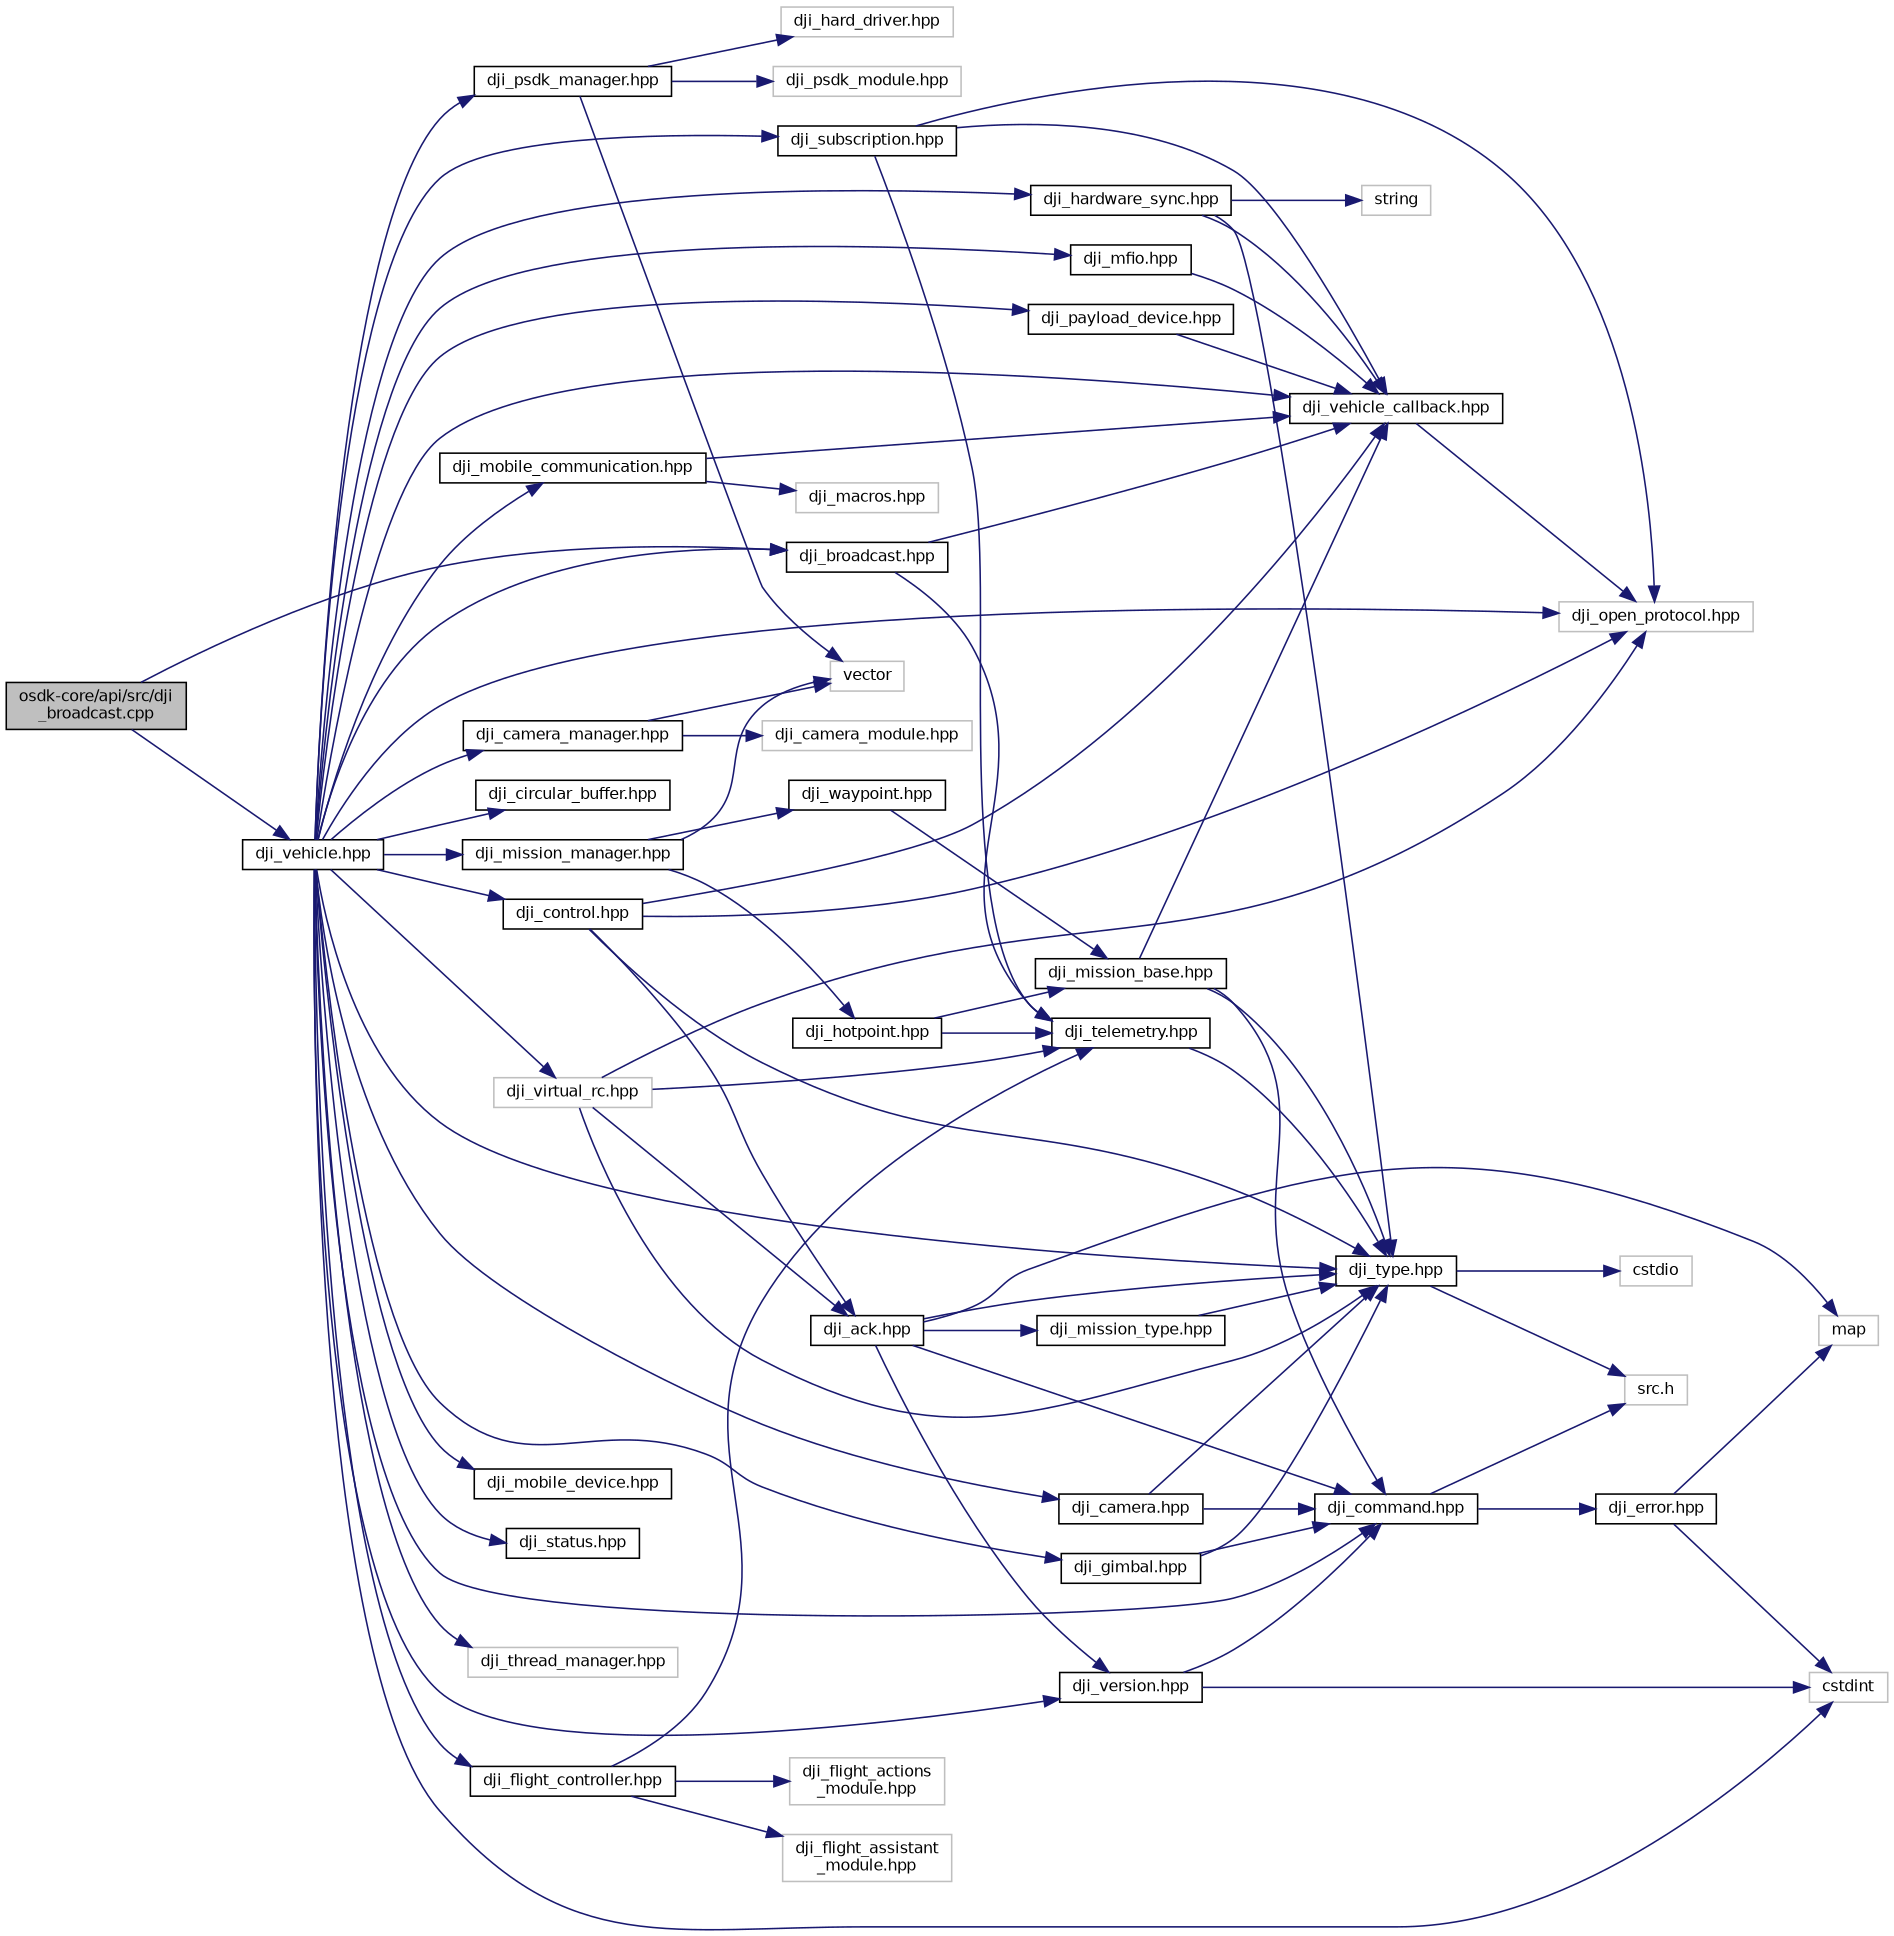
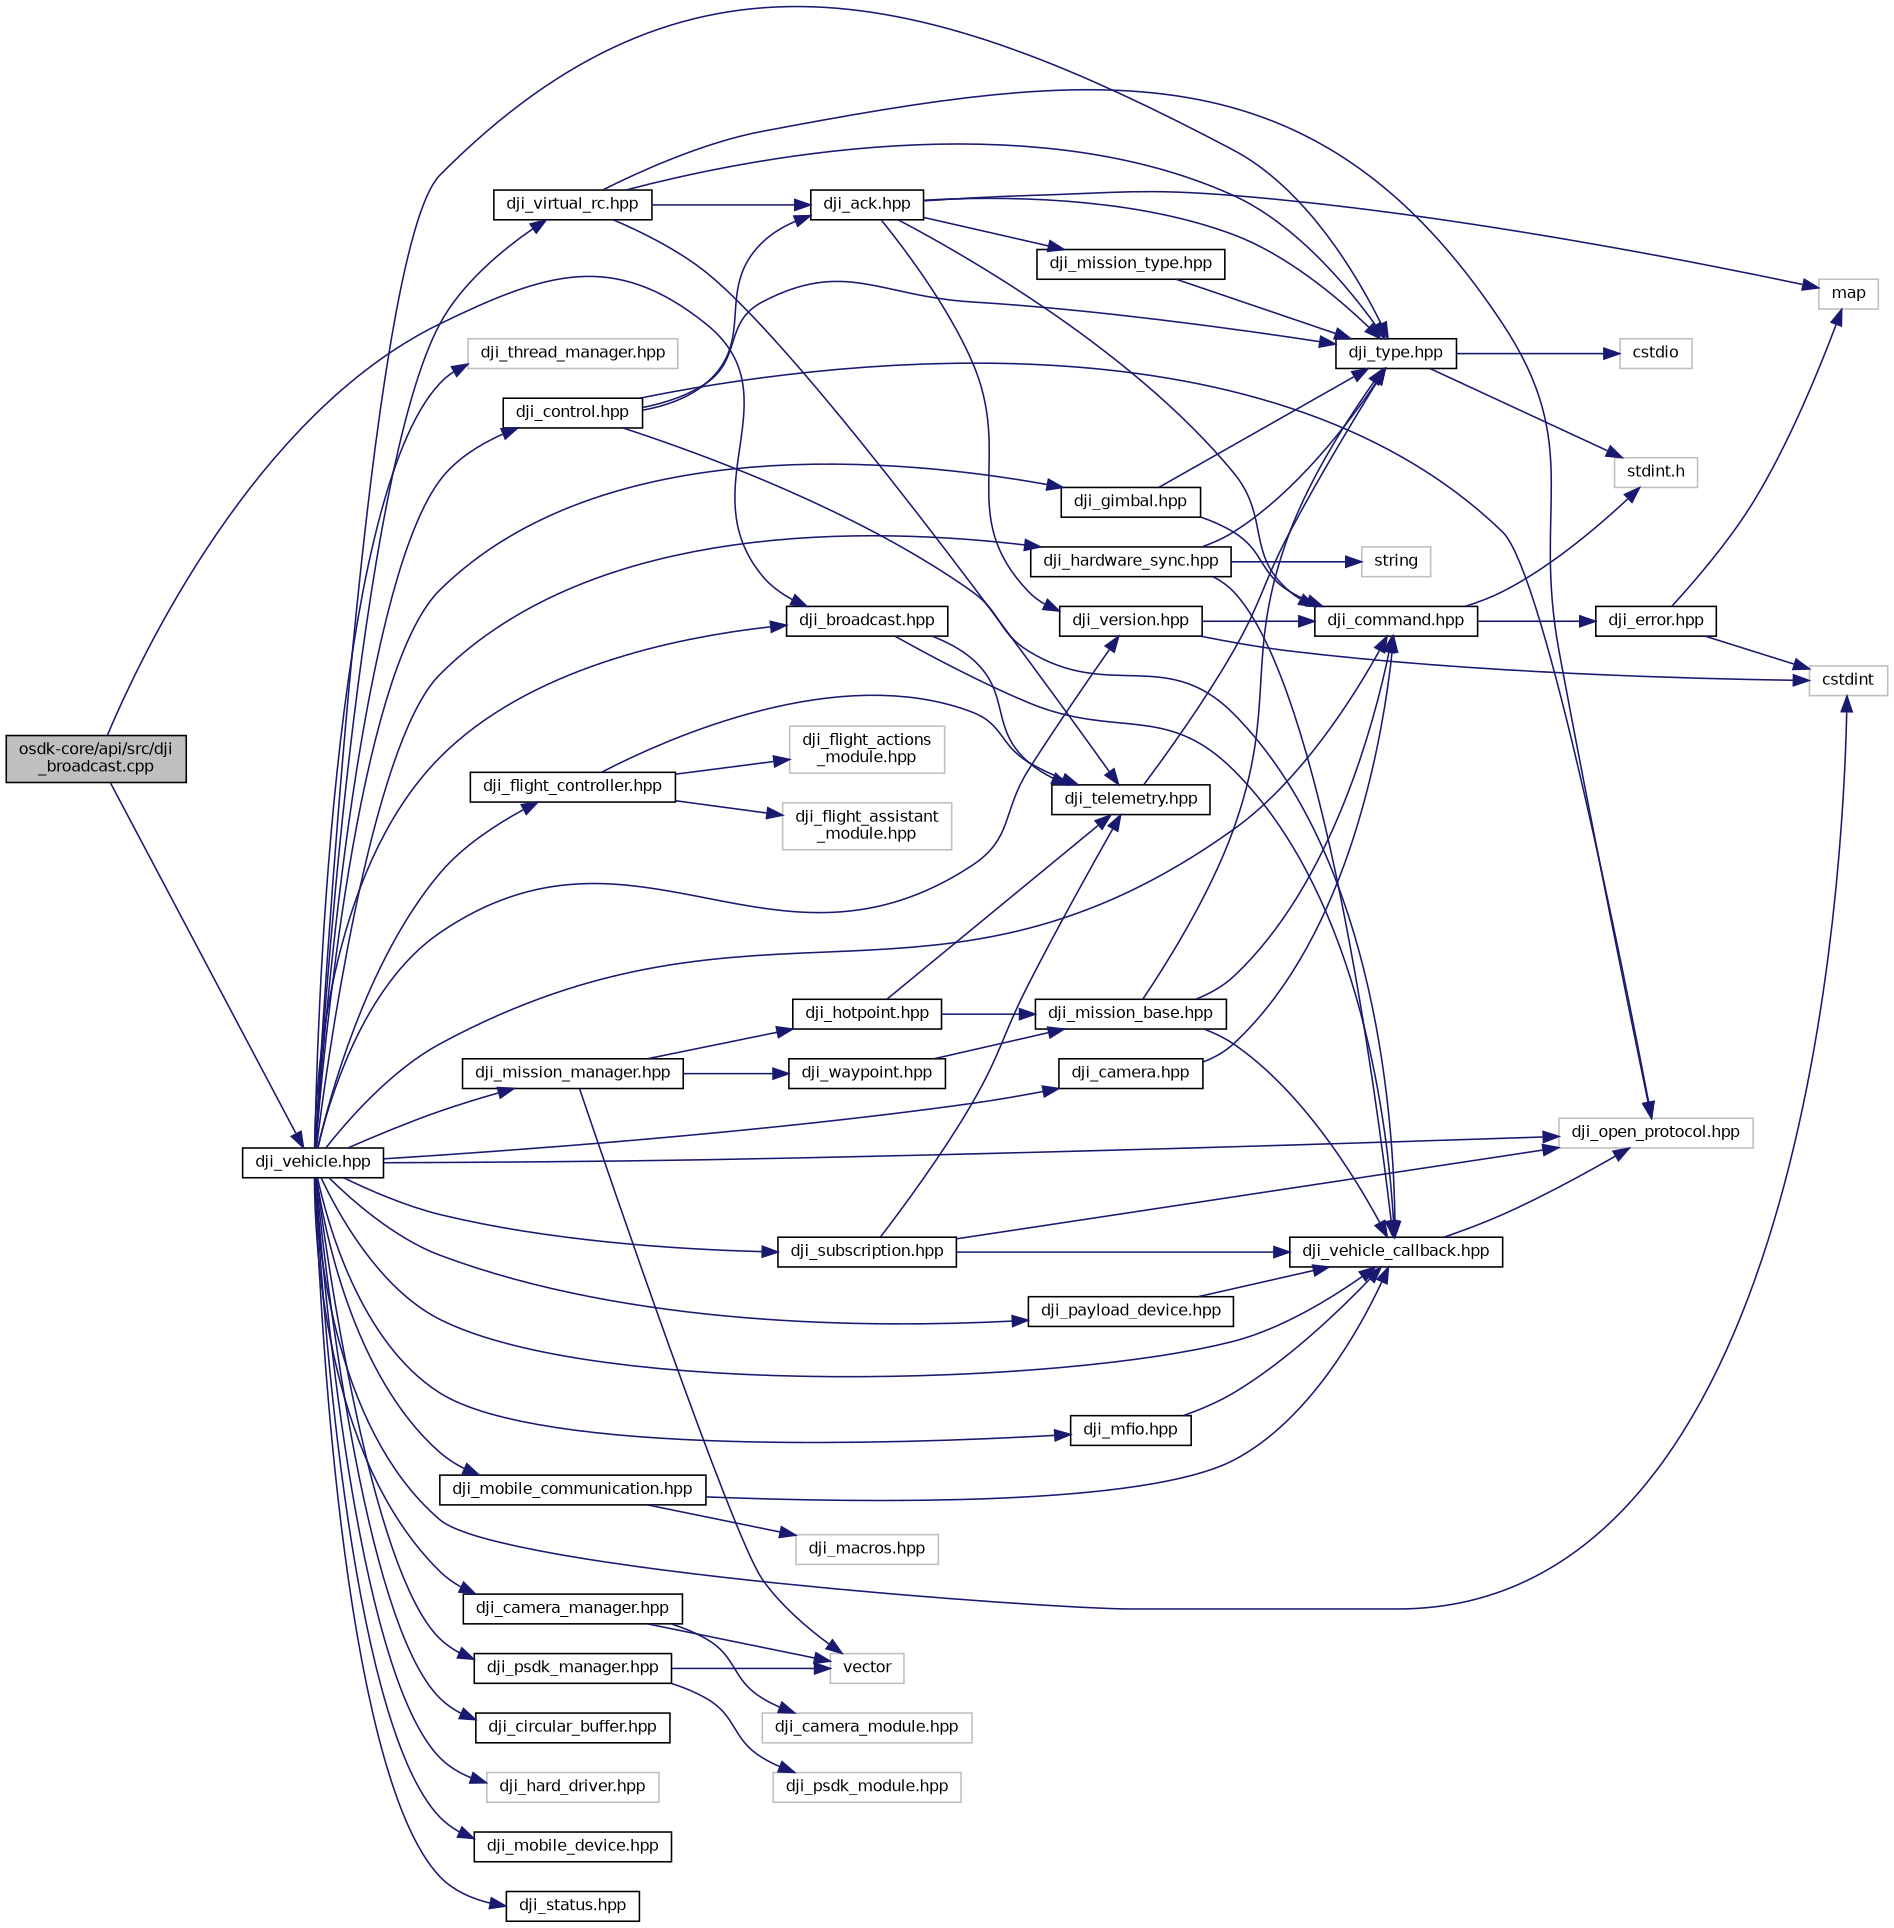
edge "dji_psdk_manager.hpp" -> "dji_hard_driver.hpp": now "dji_vehicle.hpp" -> "dji_hard_driver.hpp"
node "dji_virtual_rc.hpp": color grey75 -> black
node "src.h": label "src.h" -> "stdint.h"
edge "dji_camera.hpp" -> "dji_type.hpp": removed
